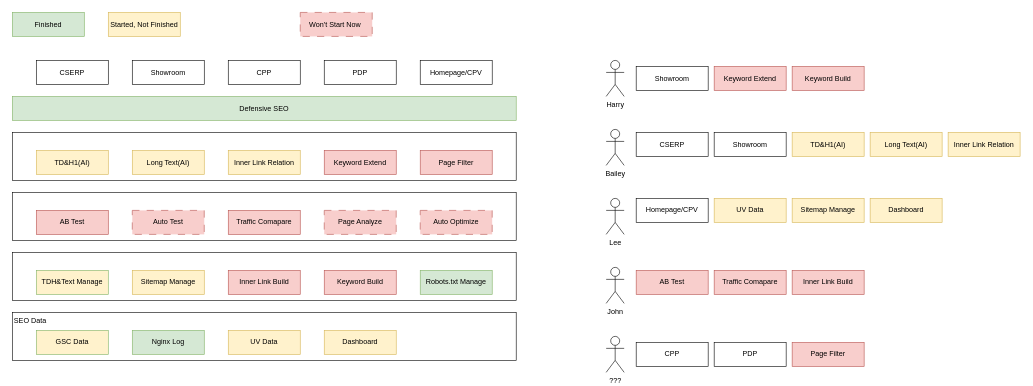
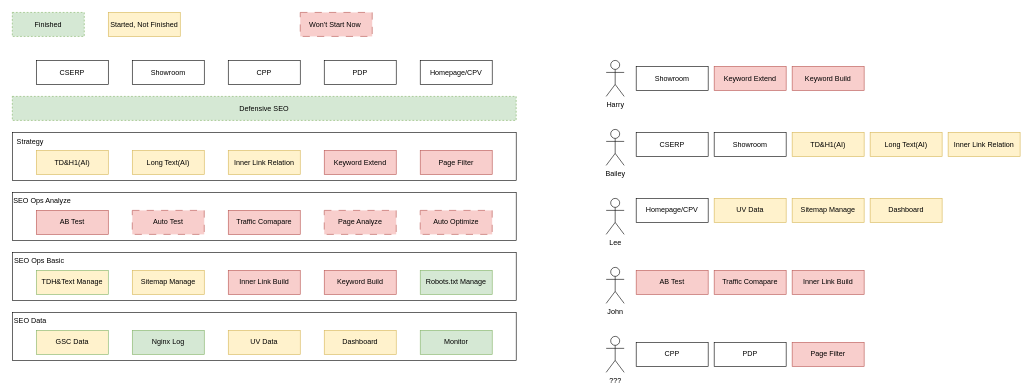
node "Finished": style solid -> dashed
node "Defensive SEO": style solid -> dashed
node "Strategy": added
node "SEO Ops Analyze": added
node "SEO Ops Basic": added
node "Monitor": added
